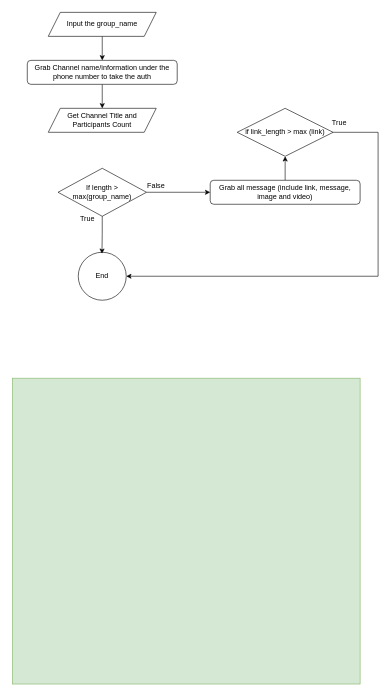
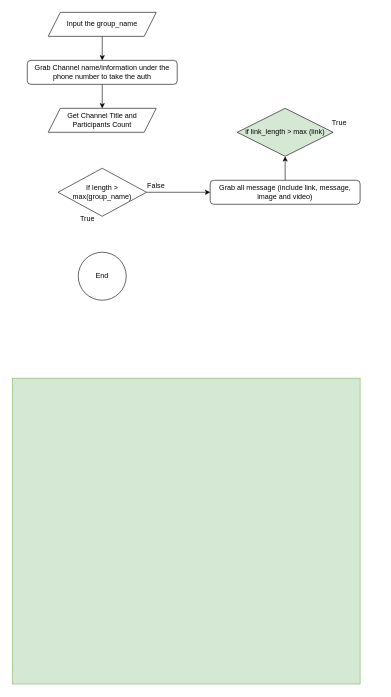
node "if link_length > max (link)": fillcolor #ffffff -> #d5e8d4
edge "if link_length > max (link)" -> "End": removed
edge "If length > max(group_name)" -> "End": removed
